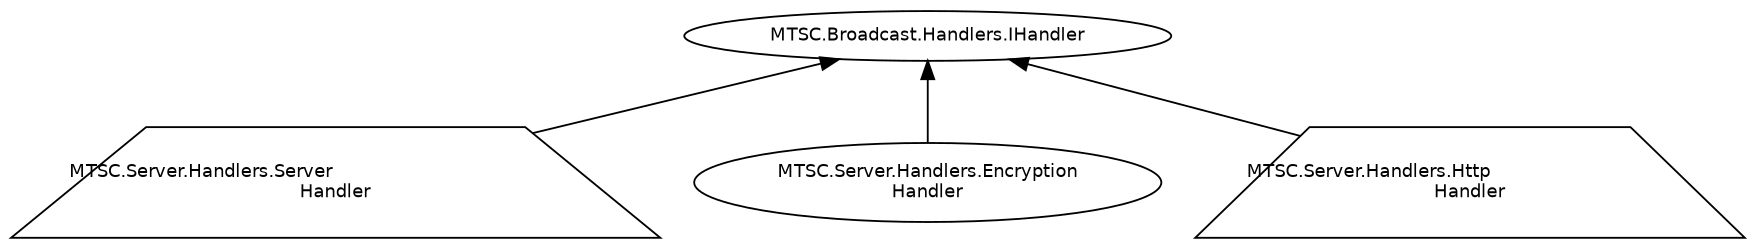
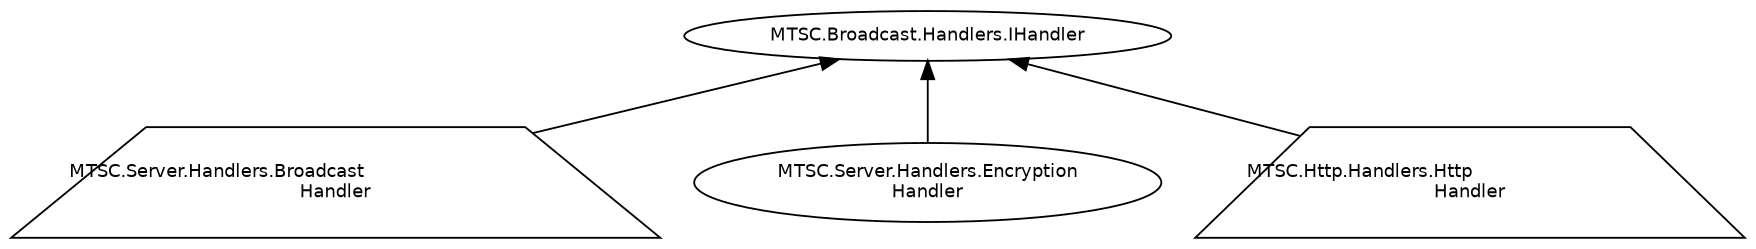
node "MTSC.Server.Handlers.Server Handler": label "MTSC.Server.Handlers.Server Handler" -> "MTSC.Server.Handlers.Broadcast Handler"
node "MTSC.Server.Handlers.Http Handler": label "MTSC.Server.Handlers.Http Handler" -> "MTSC.Http.Handlers.Http Handler"
